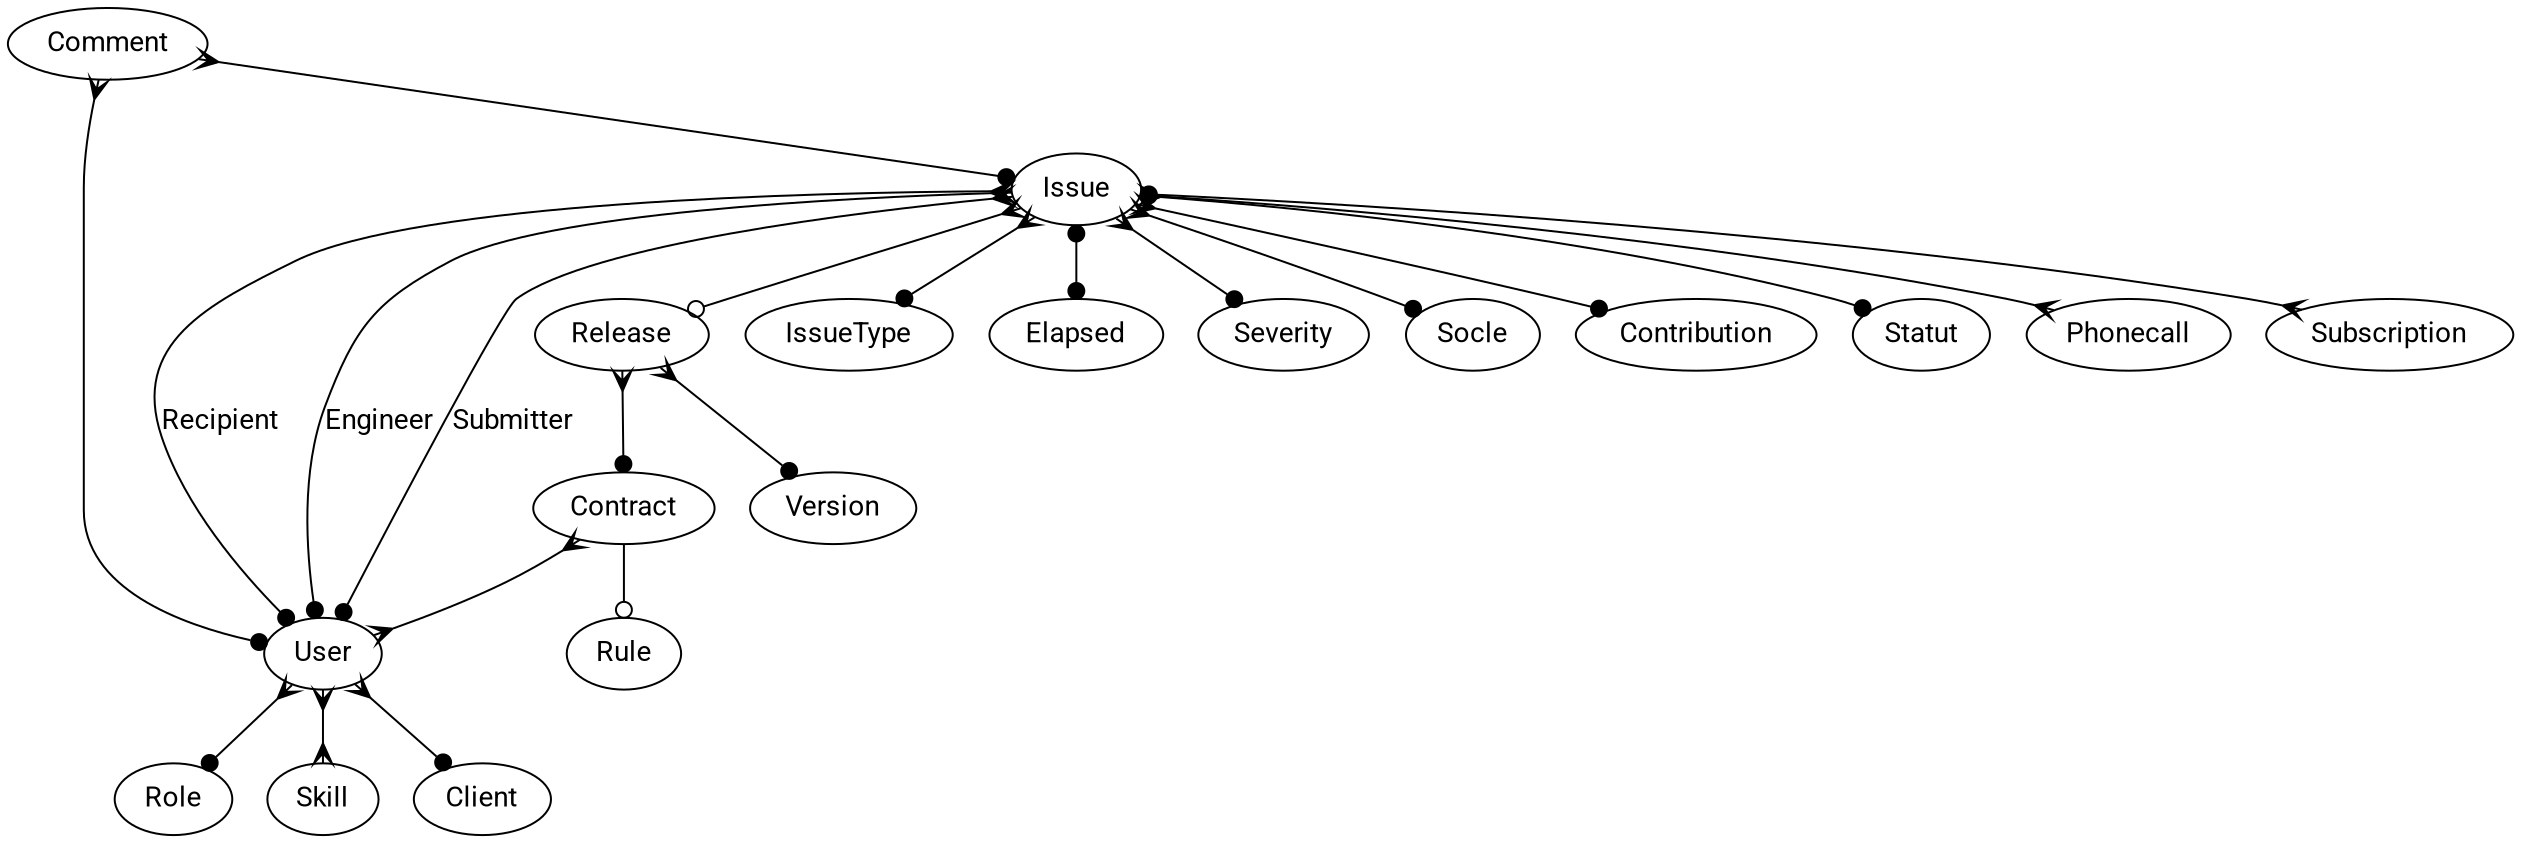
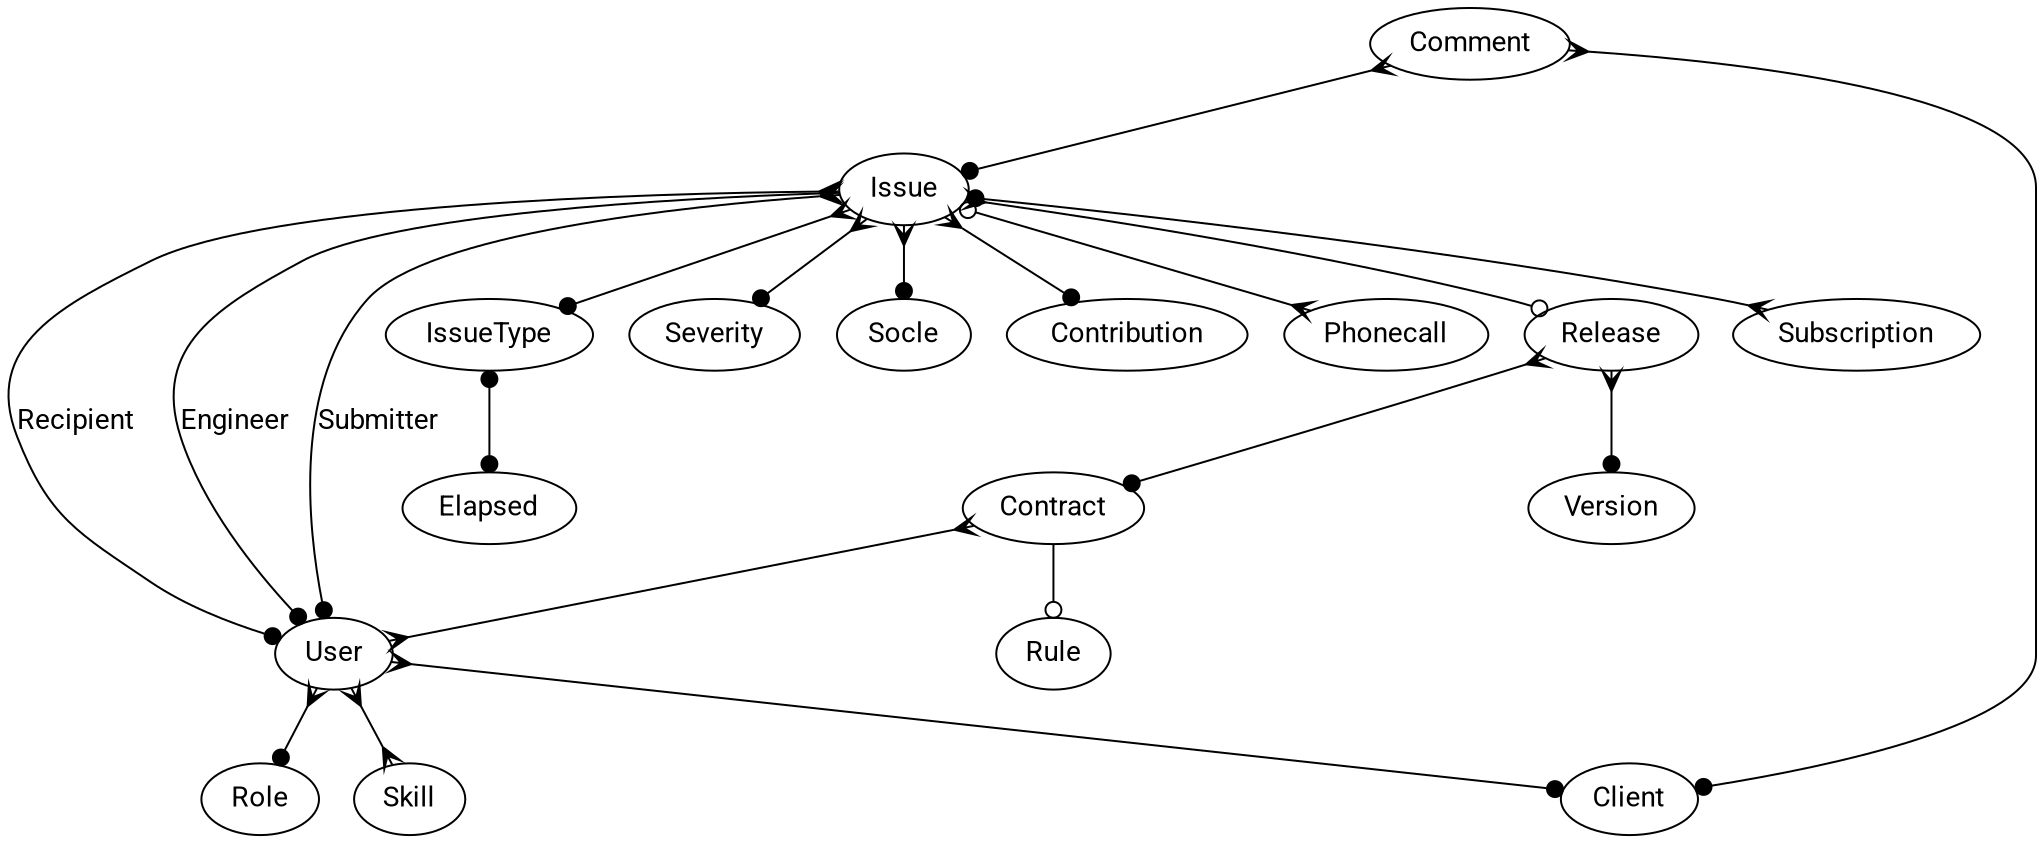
edge "Issue" -- "Elapsed": now "IssueType" -- "Elapsed"
node "Statut": removed
edge "Comment" -- "User": now "Comment" -- "Client"
